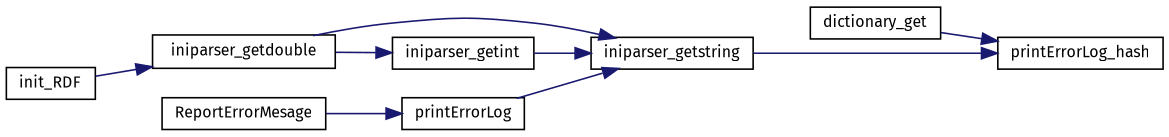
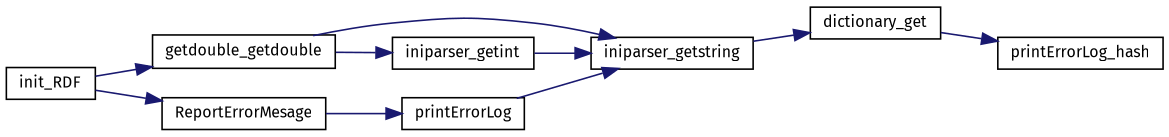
node "iniparser_getdouble": label "iniparser_getdouble" -> "getdouble_getdouble"
edge "iniparser_getstring" -> "printErrorLog_hash": now "iniparser_getstring" -> "dictionary_get"
edge "init_RDF" -> "ReportErrorMesage": added
